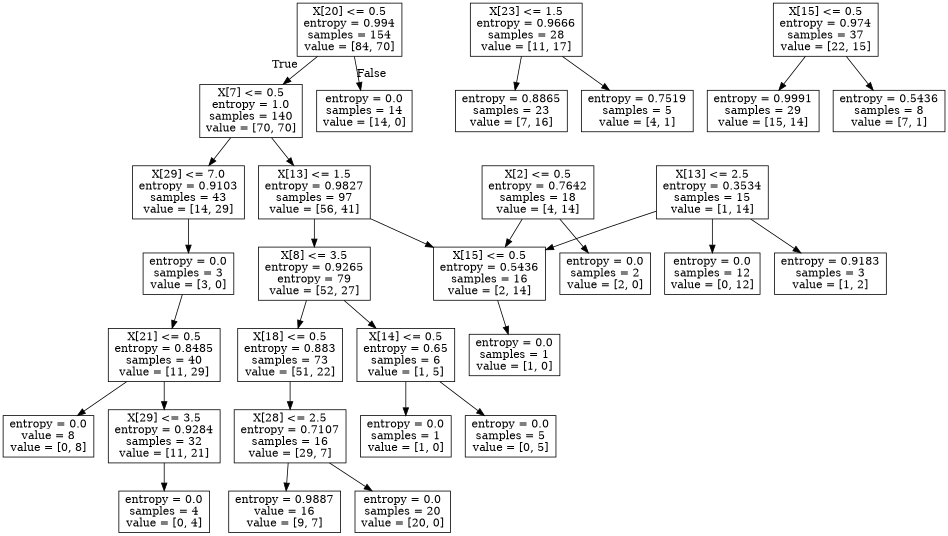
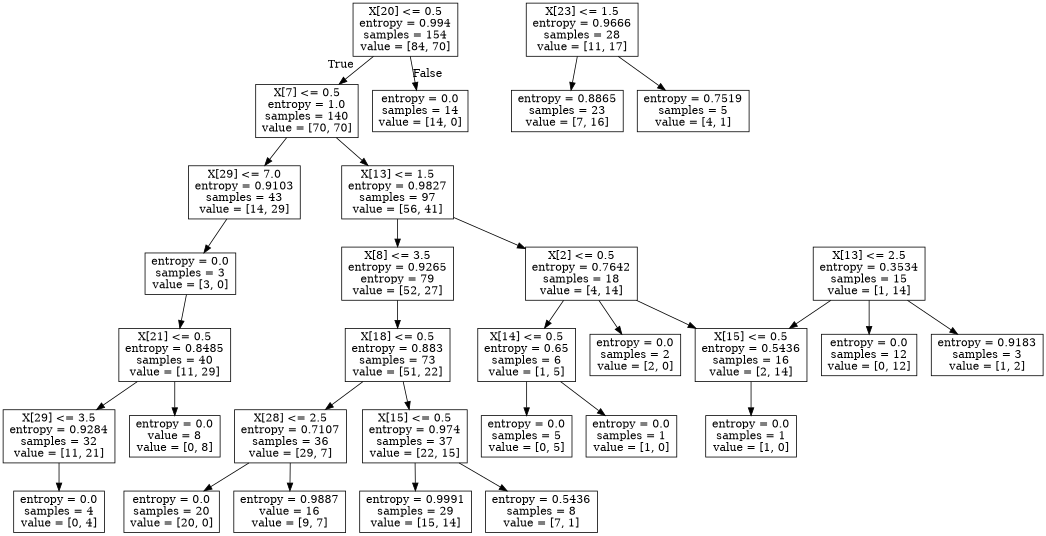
edge "X[13] <= 1.5 entropy = 0.9827 samples = 97 value = [56, 41]" -> "X[15] <= 0.5 entropy = 0.5436 samples = 16 value = [2, 14]": now "X[13] <= 1.5 entropy = 0.9827 samples = 97 value = [56, 41]" -> "X[2] <= 0.5 entropy = 0.7642 samples = 18 value = [4, 14]"
edge "X[8] <= 3.5 entropy = 0.9265 entropy = 79 value = [52, 27]" -> "X[14] <= 0.5 entropy = 0.65 samples = 6 value = [1, 5]": now "X[2] <= 0.5 entropy = 0.7642 samples = 18 value = [4, 14]" -> "X[14] <= 0.5 entropy = 0.65 samples = 6 value = [1, 5]"
edge "X[18] <= 0.5 entropy = 0.883 samples = 73 value = [51, 22]" -> "X[15] <= 0.5 entropy = 0.974 samples = 37 value = [22, 15]": added
node "X[28] <= 2.5 entropy = 0.7107 samples = 16 value = [29, 7]": label "X[28] <= 2.5 entropy = 0.7107 samples = 16 value = [29, 7]" -> "X[28] <= 2.5 entropy = 0.7107 samples = 36 value = [29, 7]"
